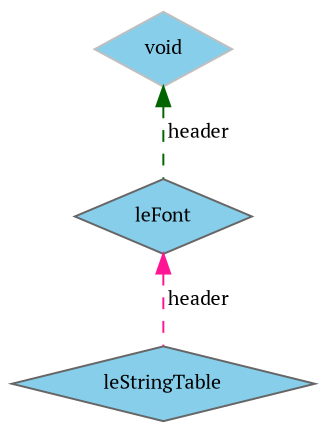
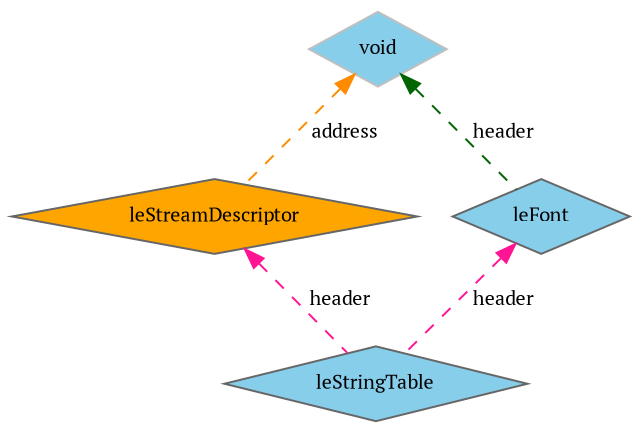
node "leStreamDescriptor": added
